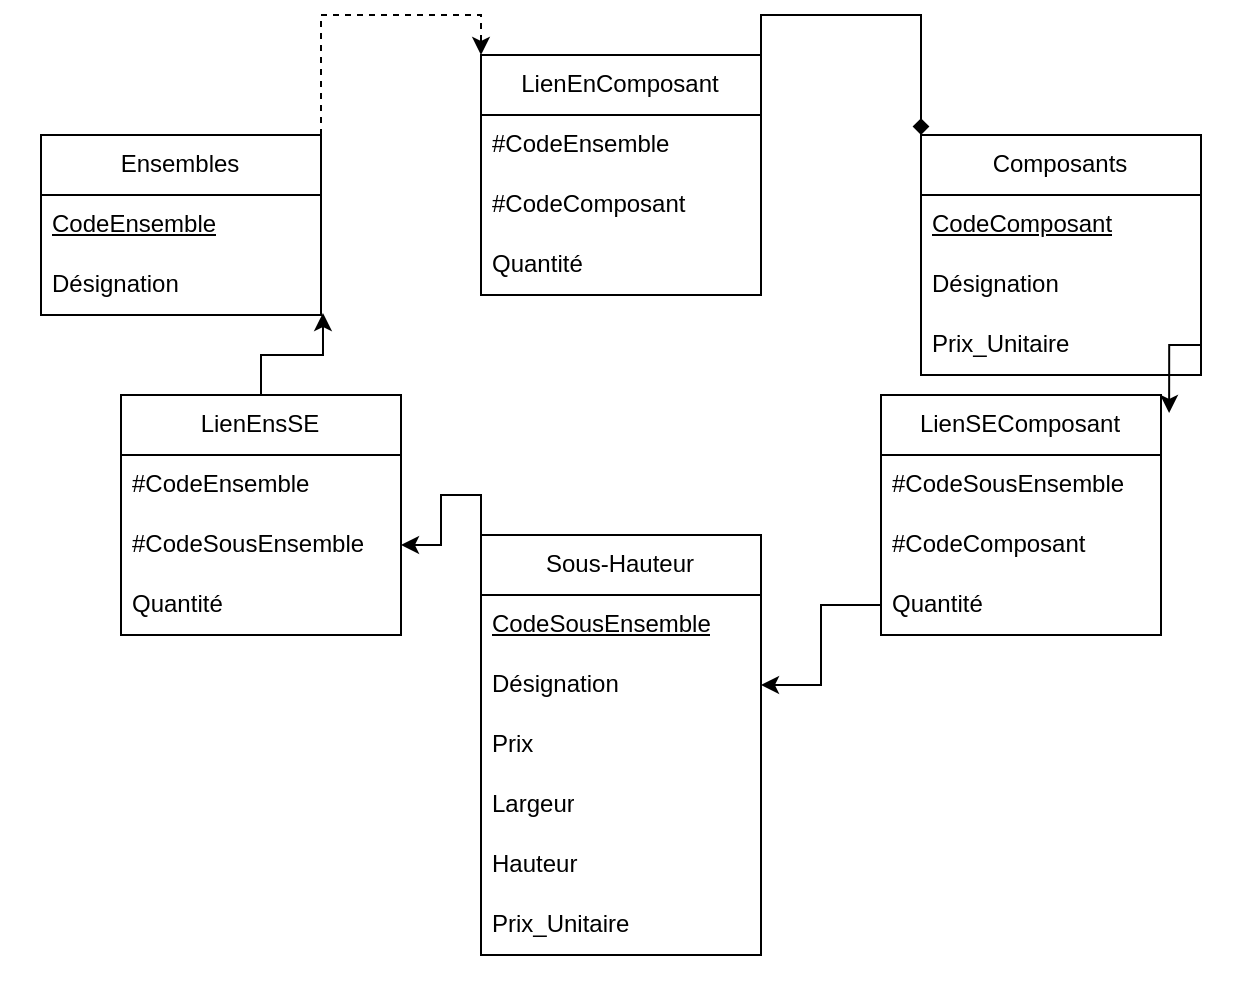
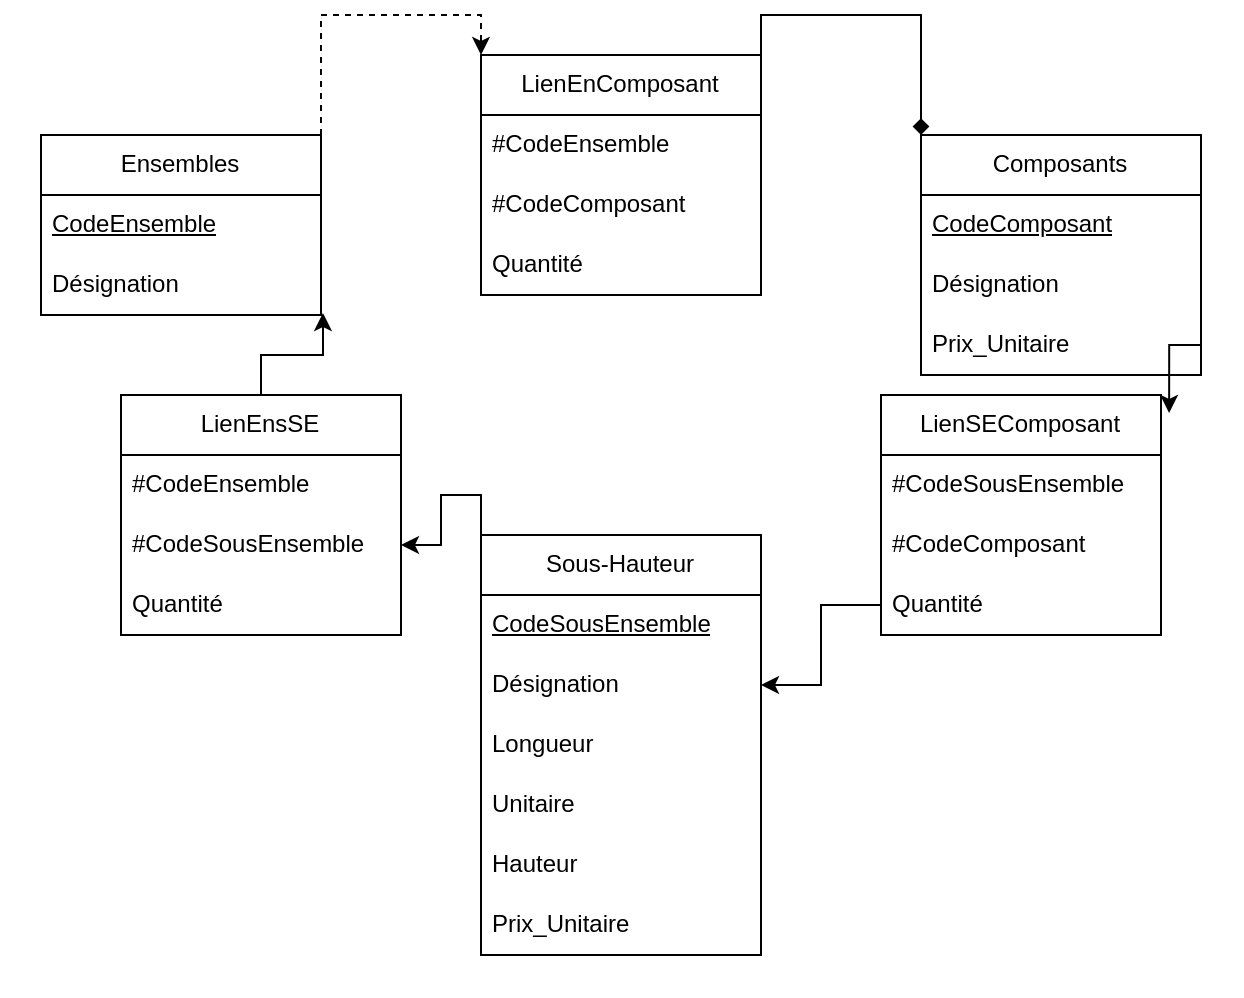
node "Prix": label "Prix" -> "Longueur"
node "Largeur": label "Largeur" -> "Unitaire"
